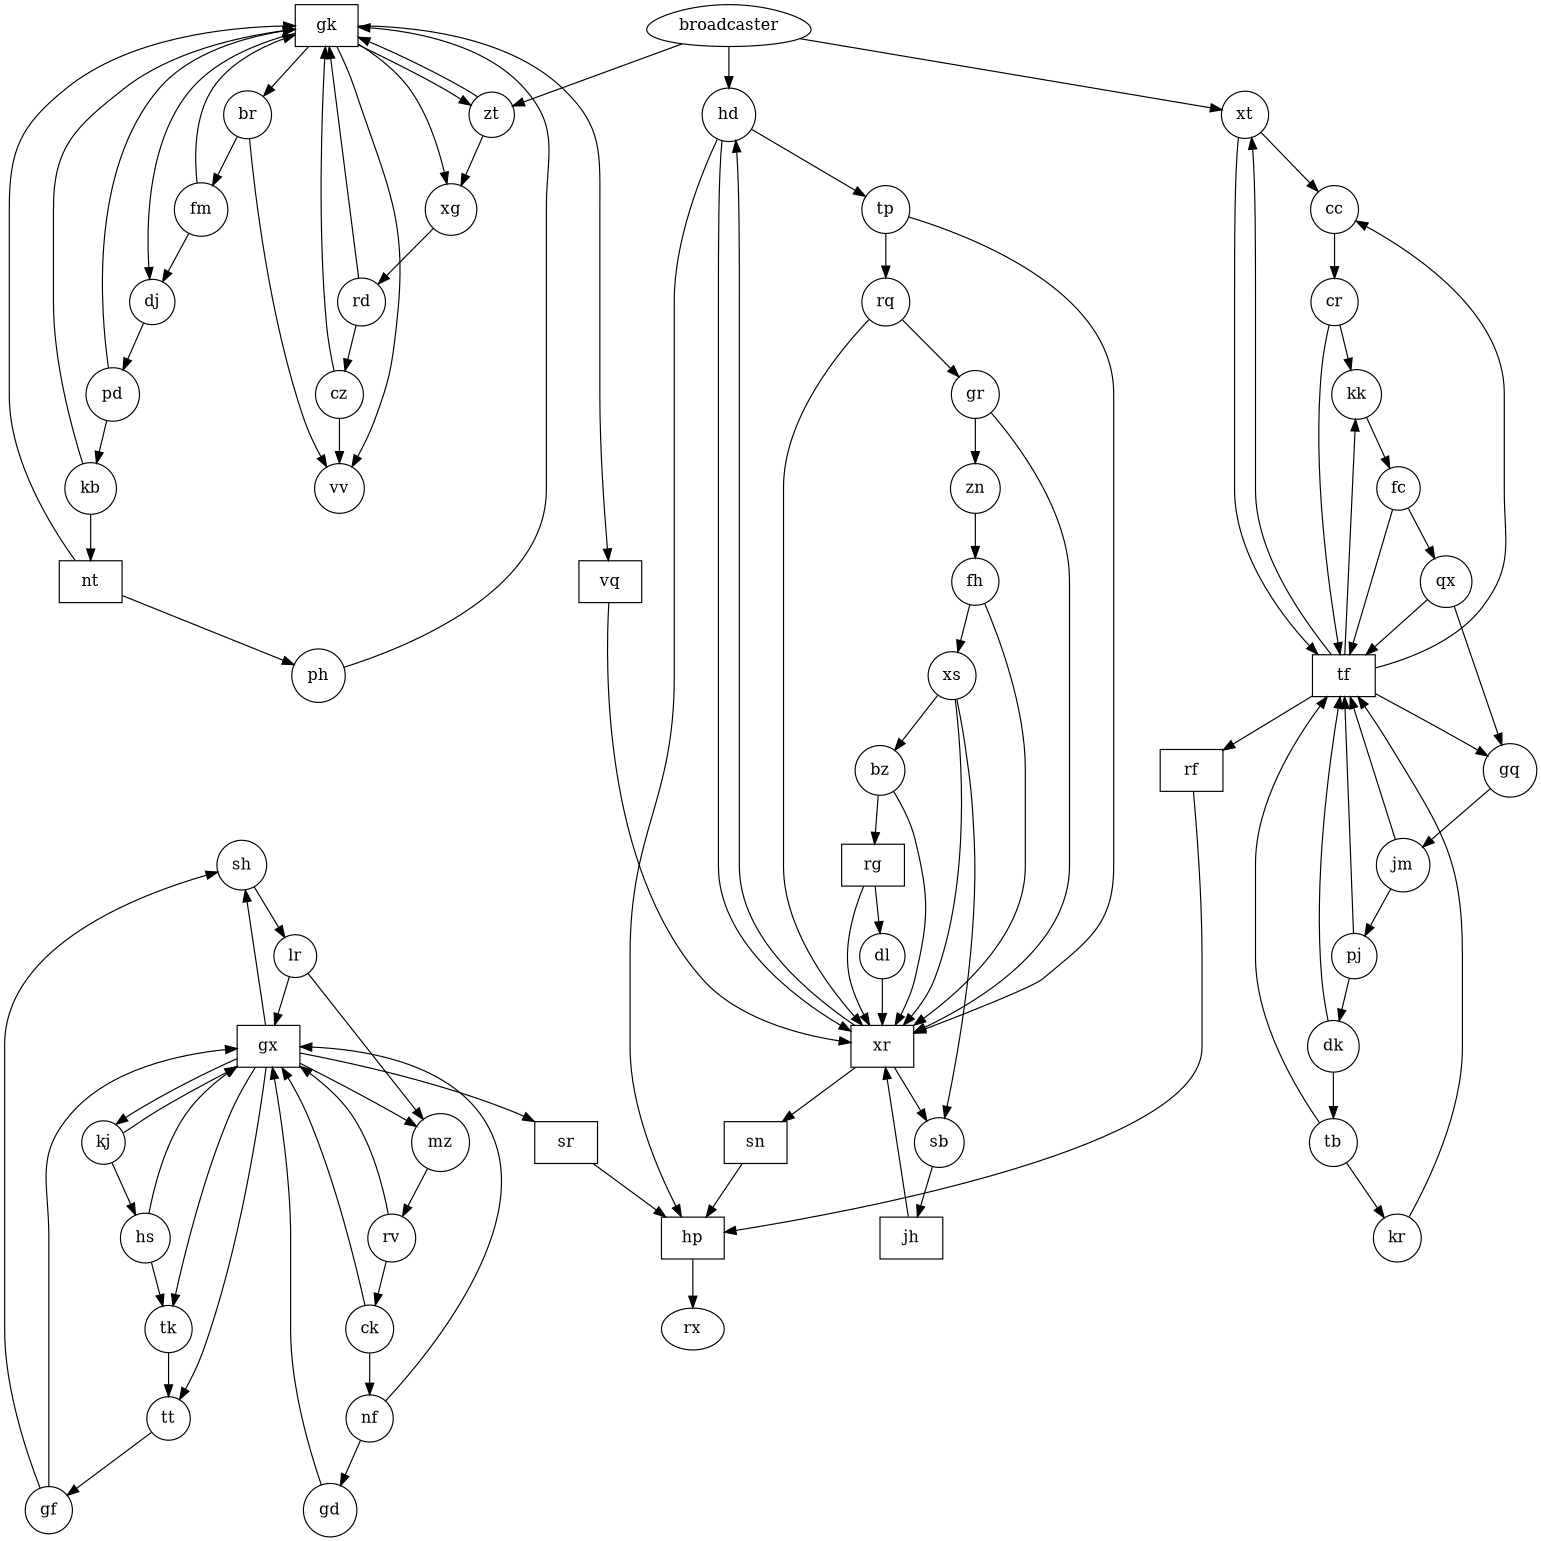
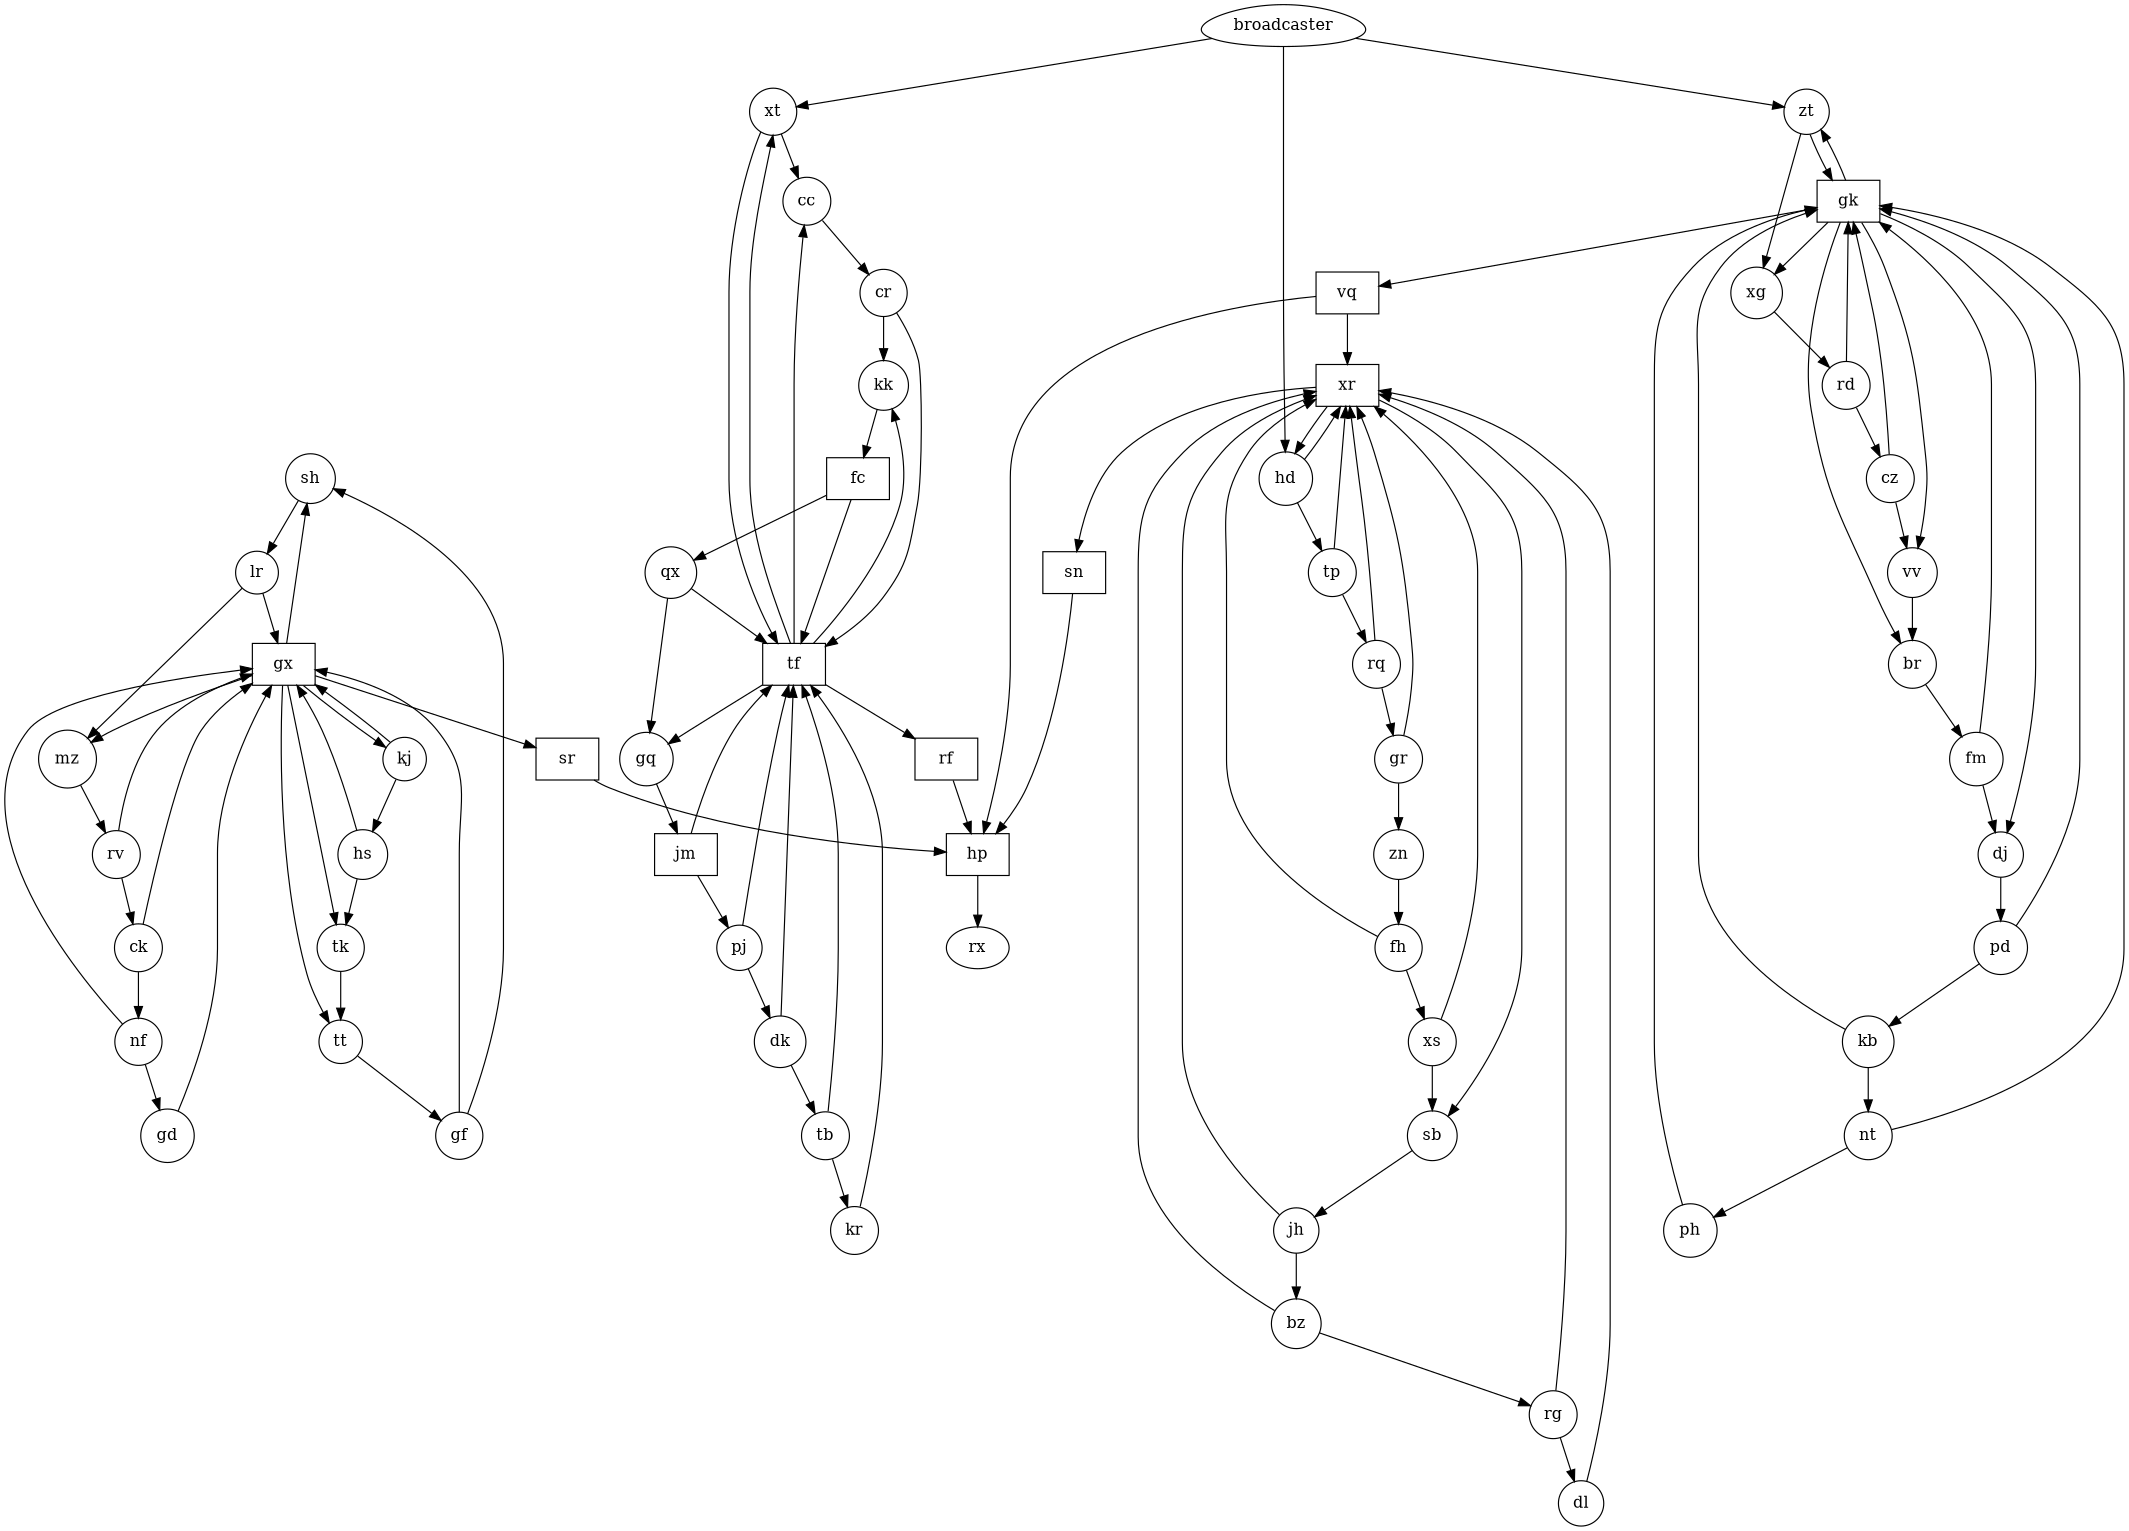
edge "br" -> "vv": reversed
node "fc": shape circle -> box
node "nt": shape box -> circle
edge "hd" -> "hp": now "vq" -> "hp"
edge "xs" -> "bz": now "jh" -> "bz"
node "rg": shape box -> circle
node "jm": shape circle -> box
node "jh": shape box -> circle
